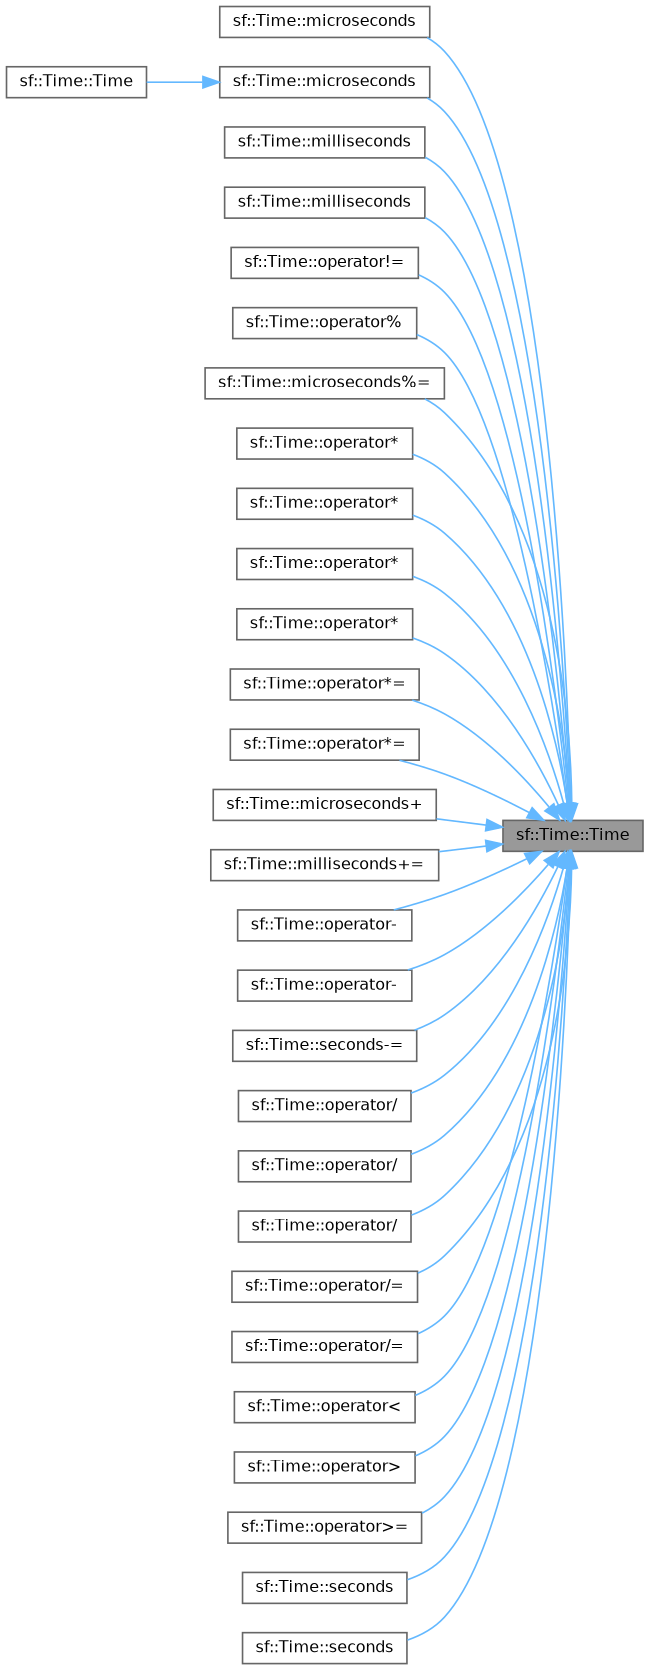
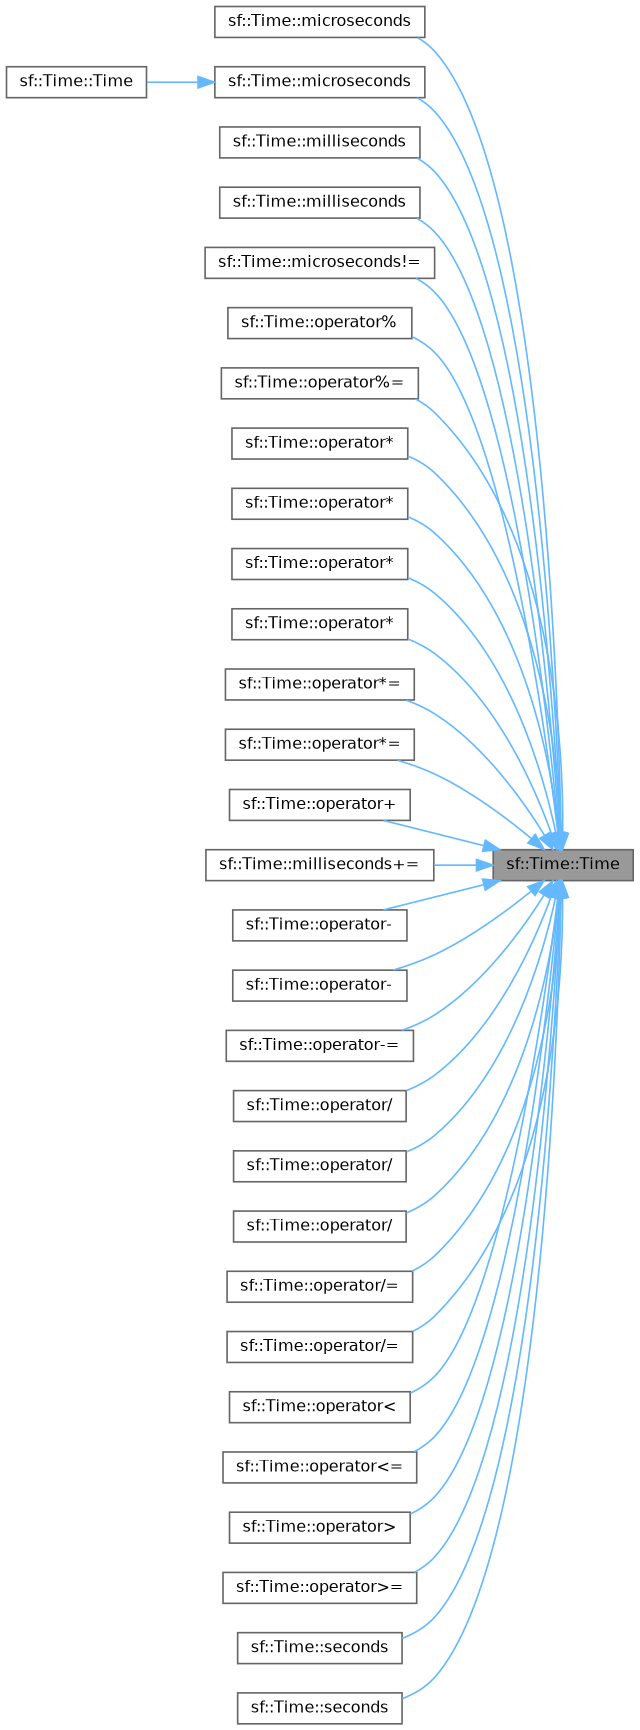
node "sf::Time::operator!=": label "sf::Time::operator!=" -> "sf::Time::microseconds!="
node "sf::Time::microseconds%=": label "sf::Time::microseconds%=" -> "sf::Time::operator%="
node "sf::Time::microseconds+": label "sf::Time::microseconds+" -> "sf::Time::operator+"
node "sf::Time::seconds-=": label "sf::Time::seconds-=" -> "sf::Time::operator-="
node "sf::Time::operator<=": added
